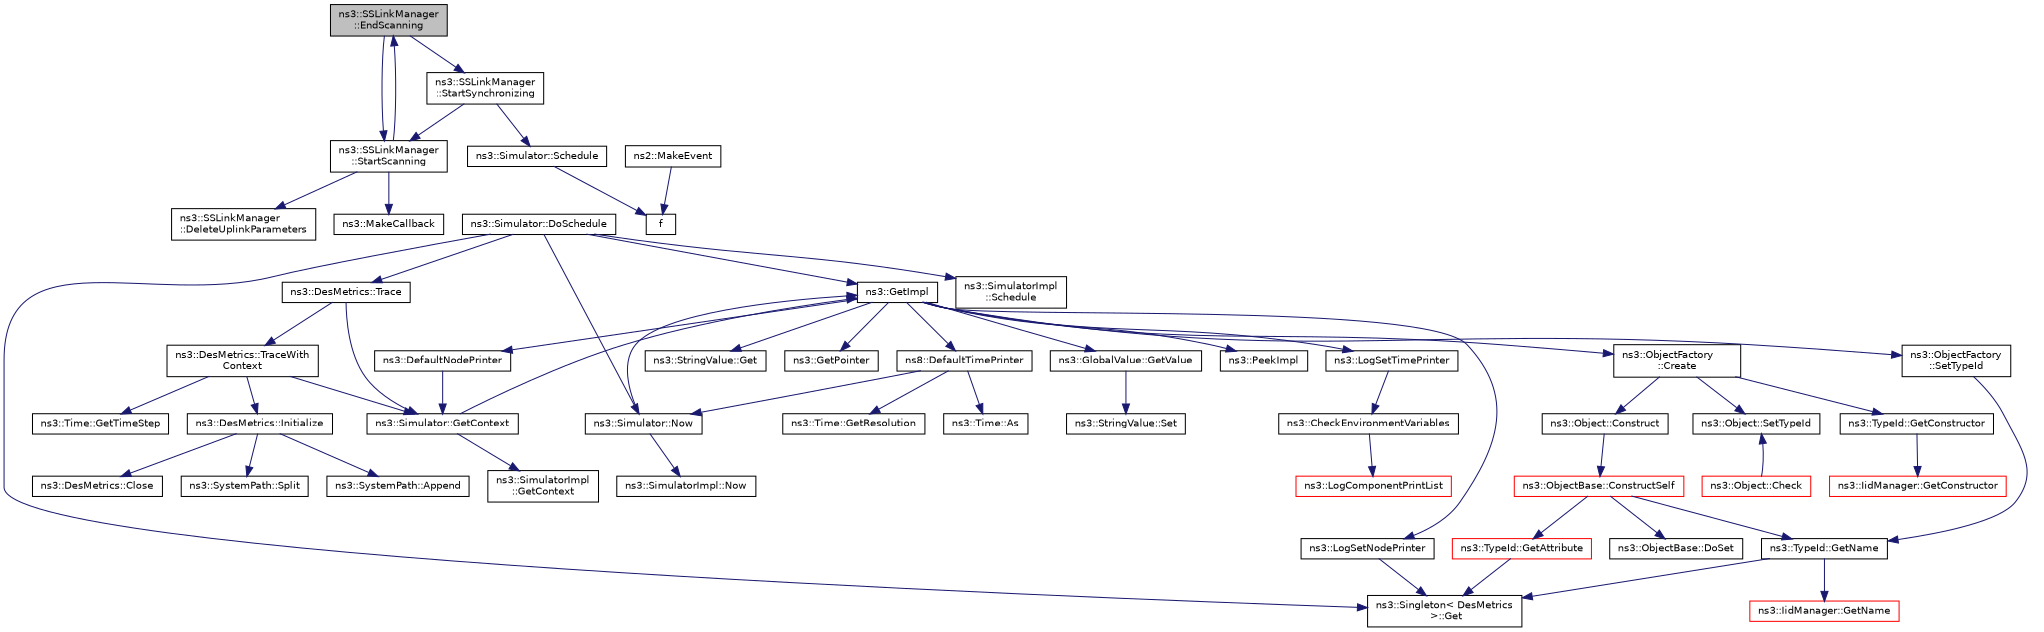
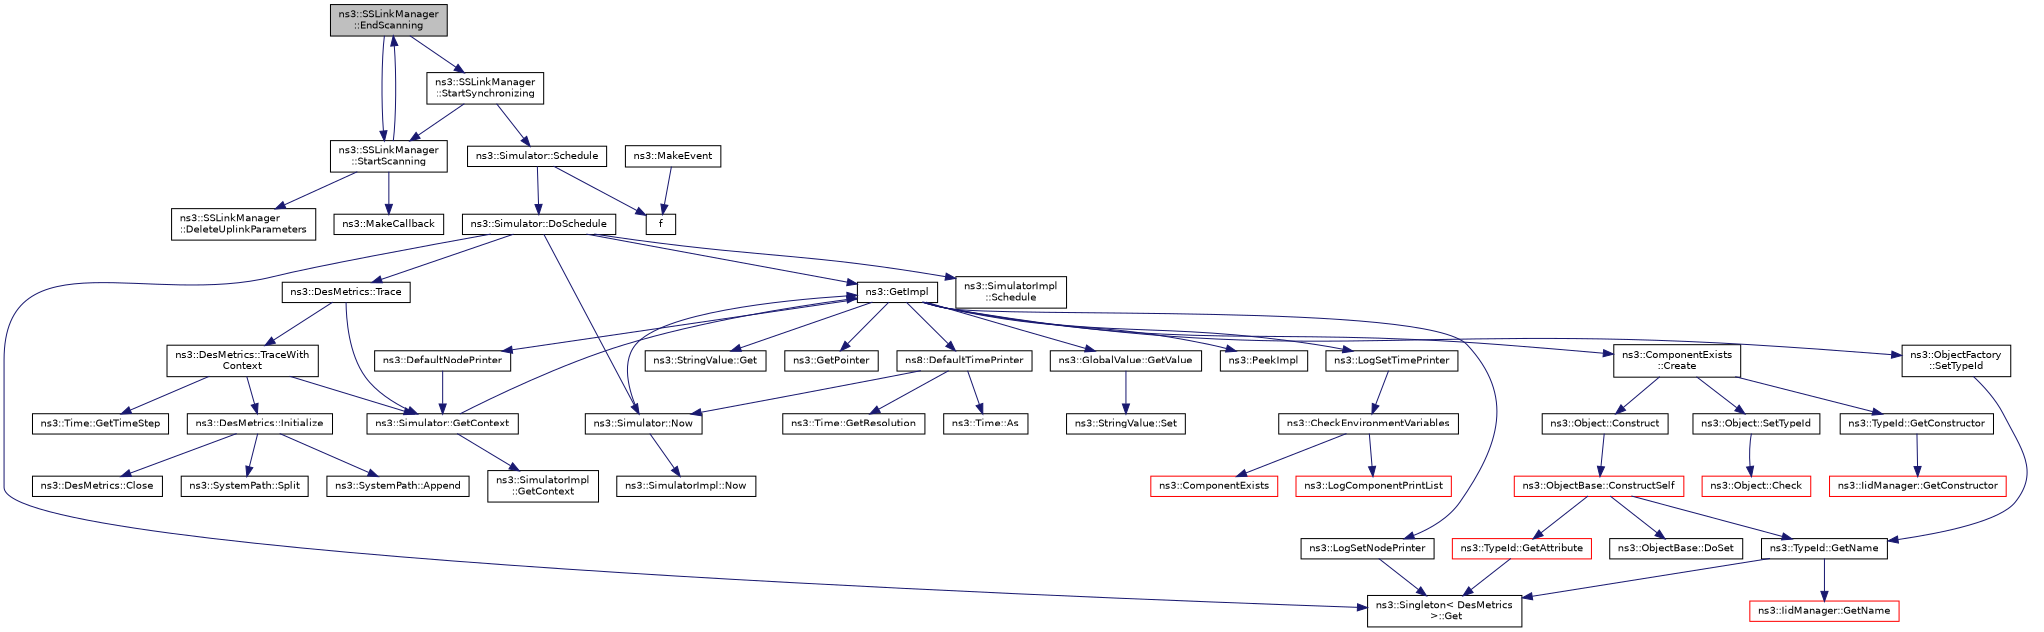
node "ns2::MakeEvent": label "ns2::MakeEvent" -> "ns3::MakeEvent"
edge "ns3::Simulator::Schedule" -> "ns3::Simulator::DoSchedule": added
node "ns3::ObjectFactory ::Create": label "ns3::ObjectFactory ::Create" -> "ns3::ComponentExists ::Create"
edge "ns3::Object::Check" -> "ns3::Object::SetTypeId": reversed
node "ns3::ComponentExists": added
